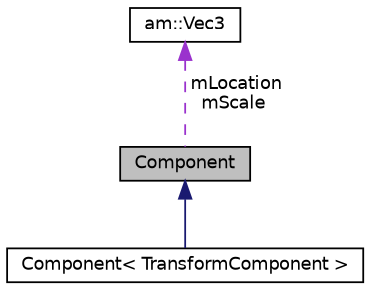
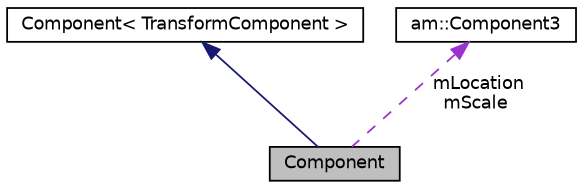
node "am::Vec3": label "am::Vec3" -> "am::Component3"
edge "Component< TransformComponent >" -> "Component": reversed
